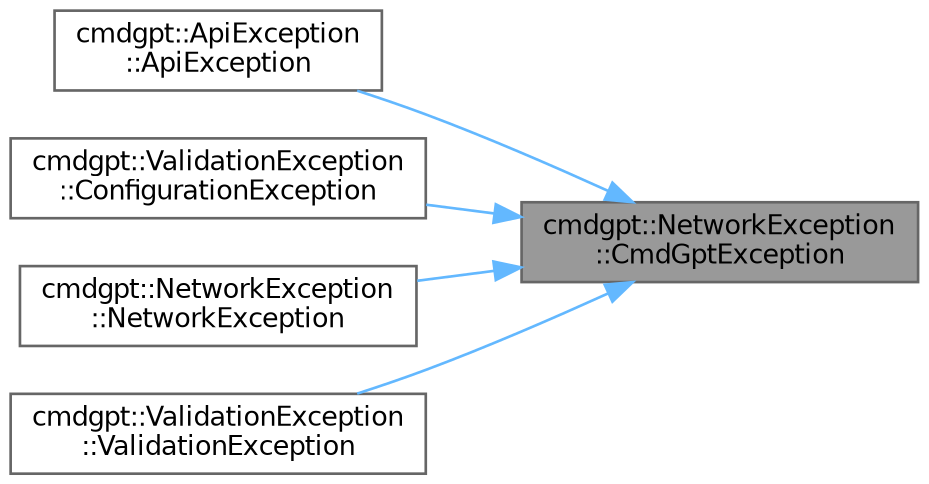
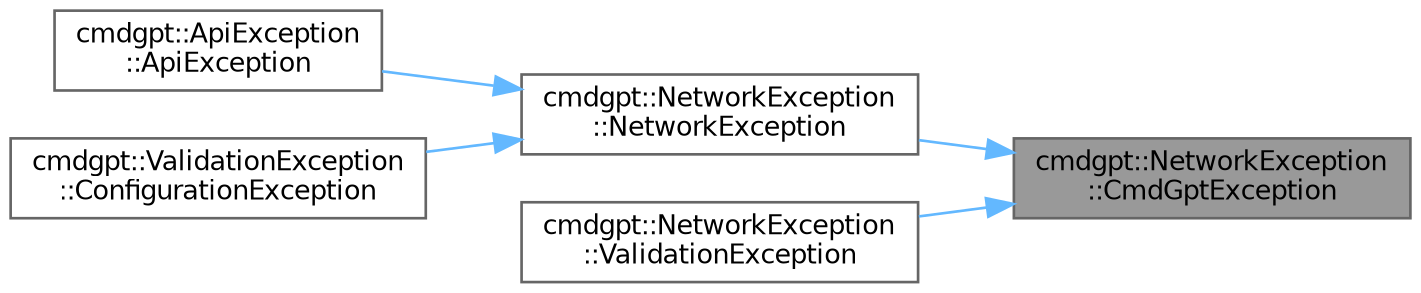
edge "cmdgpt::ApiException ::ApiException" -> "cmdgpt::NetworkException ::CmdGptException": now "cmdgpt::ApiException ::ApiException" -> "cmdgpt::NetworkException ::NetworkException"
edge "cmdgpt::ValidationException ::ConfigurationException" -> "cmdgpt::NetworkException ::CmdGptException": now "cmdgpt::ValidationException ::ConfigurationException" -> "cmdgpt::NetworkException ::NetworkException"
node "cmdgpt::ValidationException ::ValidationException": label "cmdgpt::ValidationException ::ValidationException" -> "cmdgpt::NetworkException ::ValidationException"
